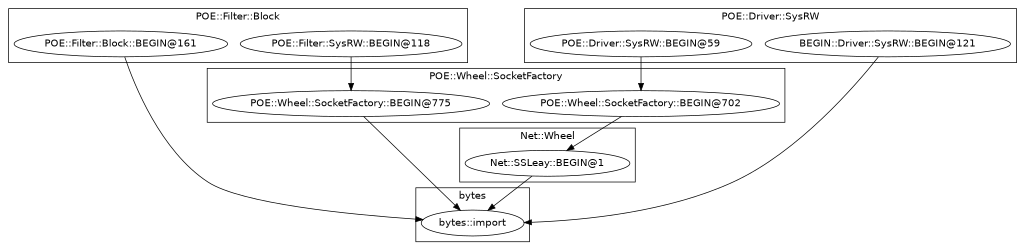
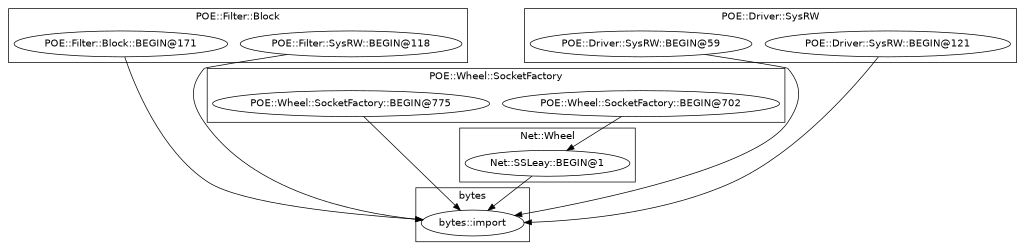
node "POE::Filter::Block::BEGIN@161": label "POE::Filter::Block::BEGIN@161" -> "POE::Filter::Block::BEGIN@171"
node "BEGIN::Driver::SysRW::BEGIN@121": label "BEGIN::Driver::SysRW::BEGIN@121" -> "POE::Driver::SysRW::BEGIN@121"
edge "POE::Filter::SysRW::BEGIN@118" -> "POE::Wheel::SocketFactory::BEGIN@775": now "POE::Filter::SysRW::BEGIN@118" -> "bytes::import"
edge "POE::Driver::SysRW::BEGIN@59" -> "POE::Wheel::SocketFactory::BEGIN@702": now "POE::Driver::SysRW::BEGIN@59" -> "bytes::import"
